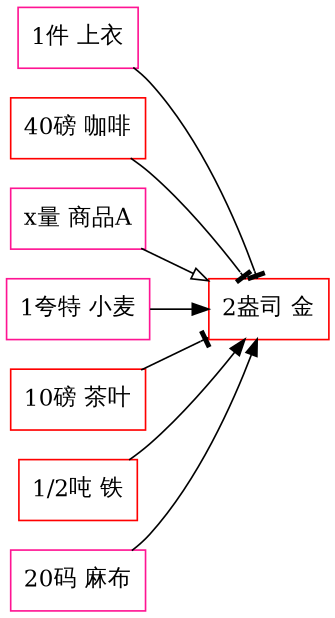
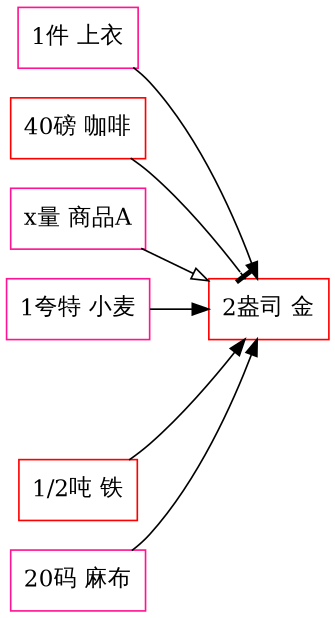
edge "1件 上衣" -> "2盎司 金": arrowhead tee -> normal
node "10磅 茶叶": removed
